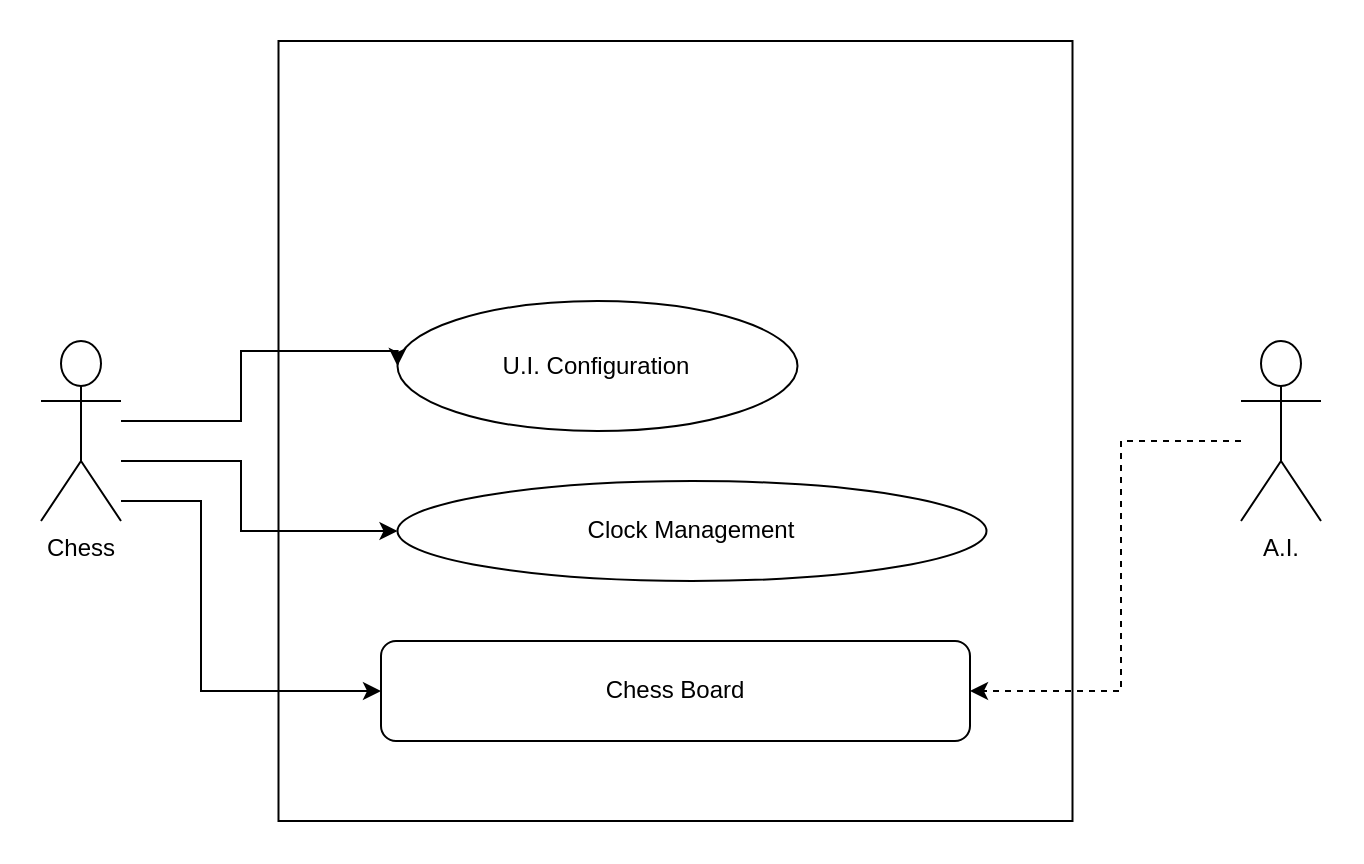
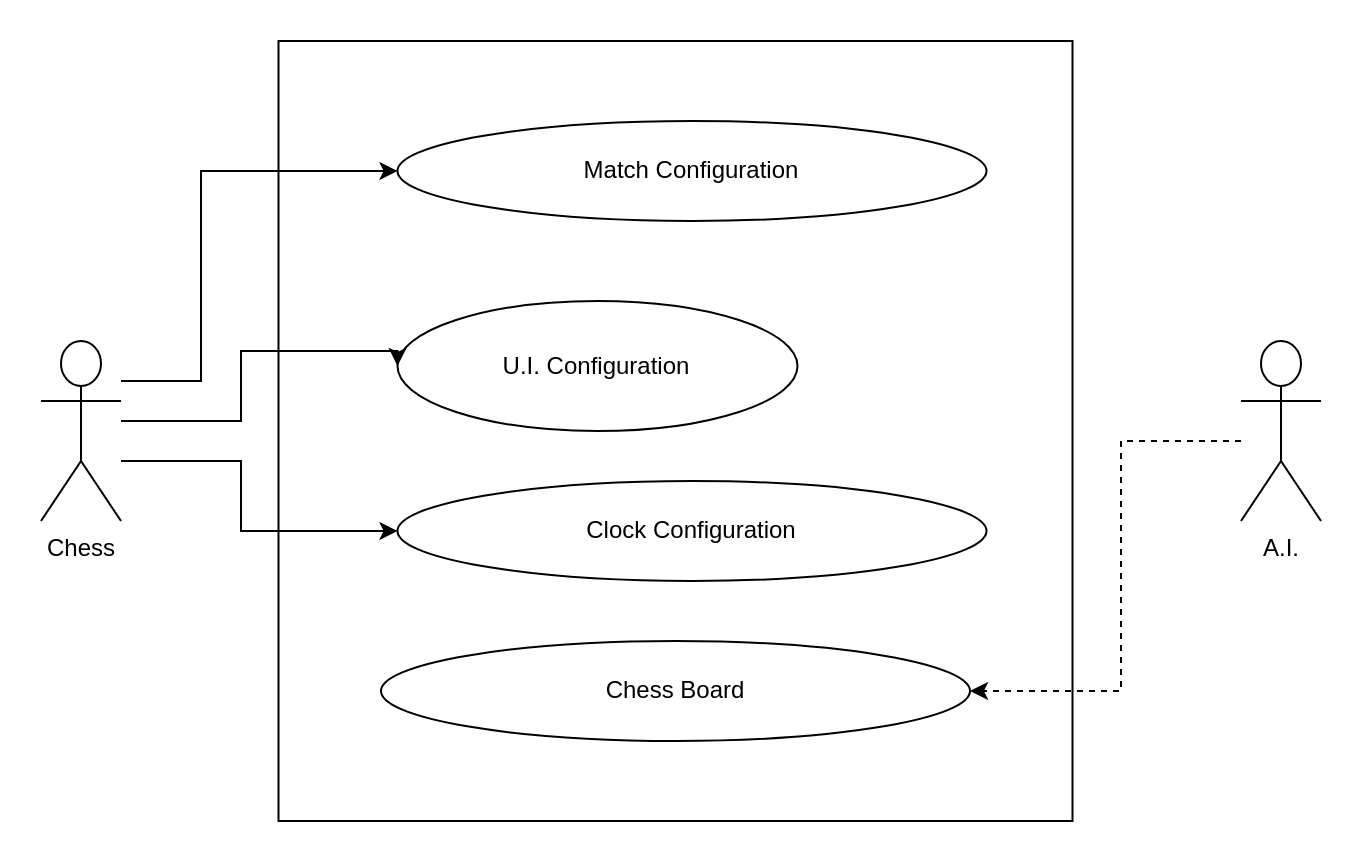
node "Match Configuration": added
edge "Chess" -> "Match Configuration": added
node "Clock Management": label "Clock Management" -> "Clock Configuration"
edge "Chess" -> "Chess Board": removed
node "Chess Board": shape rounded rectangle -> ellipse
